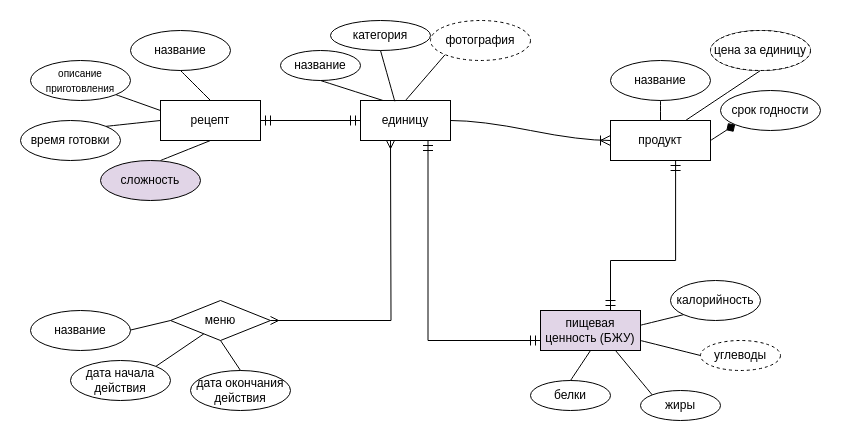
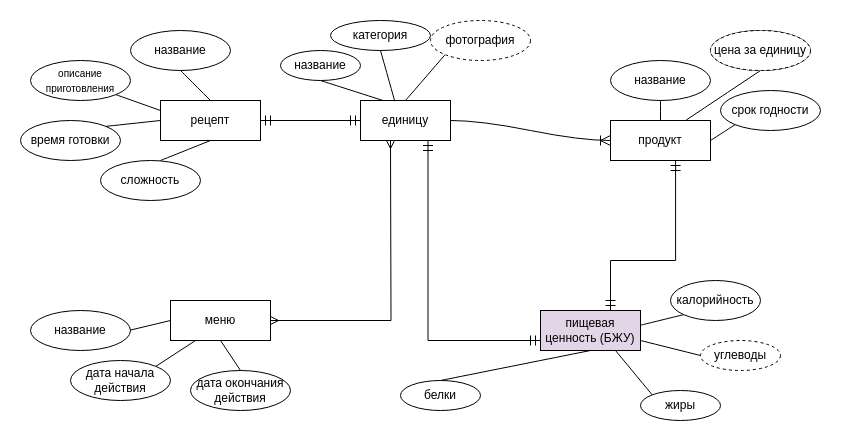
edge "продукт" -> "срок годности": arrowhead diamond -> none
node "сложность": fillcolor #e1d5e7 -> #ffffff
node "меню": shape diamond -> rectangle
node "белки": moved (571, 396) -> (441, 396)
